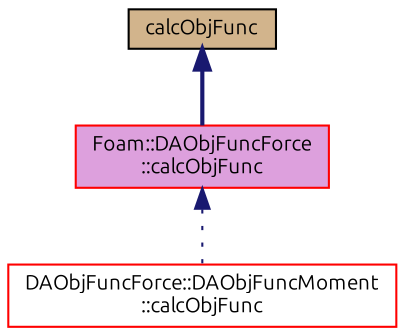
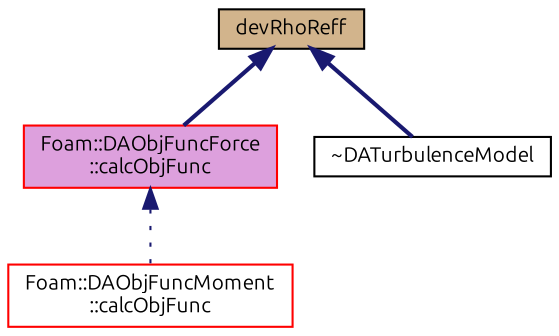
node "calcObjFunc": label "calcObjFunc" -> "devRhoReff"
node "~DATurbulenceModel": added
node "DAObjFuncForce::DAObjFuncMoment ::calcObjFunc": label "DAObjFuncForce::DAObjFuncMoment ::calcObjFunc" -> "Foam::DAObjFuncMoment ::calcObjFunc"
